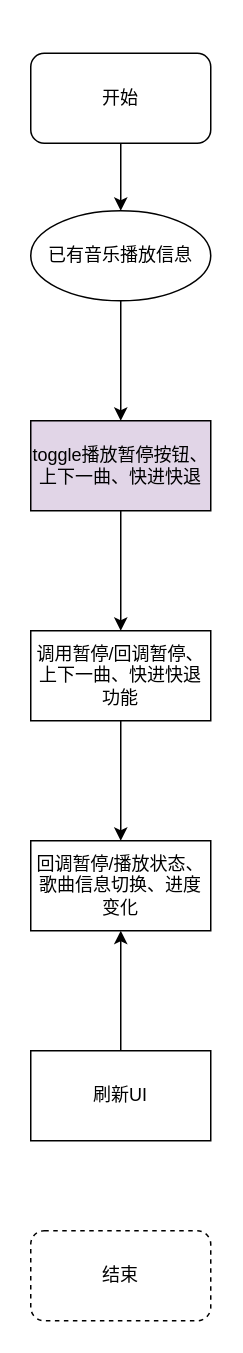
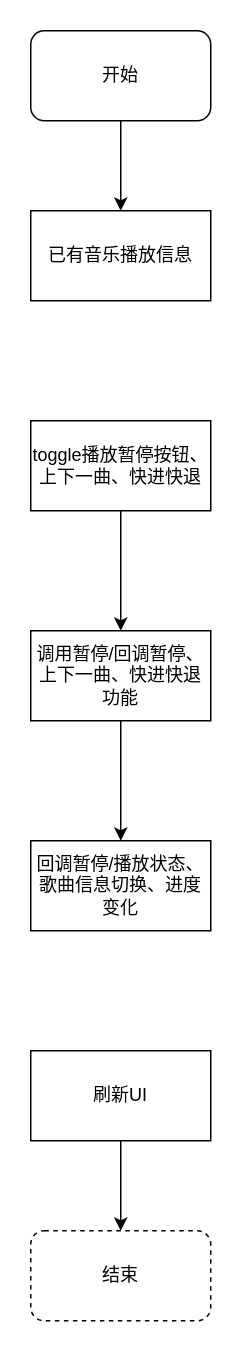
node "开始": moved (121, 98) -> (121, 76)
node "已有音乐播放信息": shape ellipse -> rectangle
edge "已有音乐播放信息" -> "toggle播放暂停按钮、上下一曲、快进快退": removed
node "toggle播放暂停按钮、上下一曲、快进快退": fillcolor #e1d5e7 -> #ffffff
edge "刷新UI" -> "回调暂停/播放状态、歌曲信息切换、进度变化": now "刷新UI" -> "结束"
